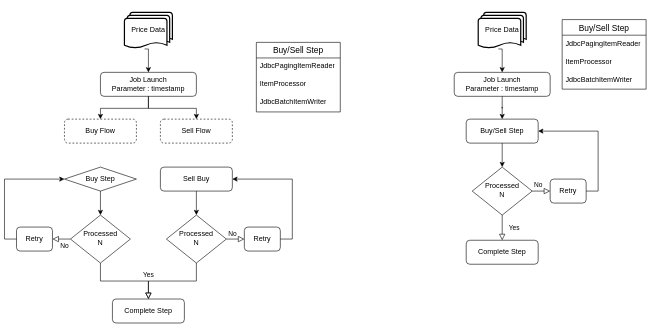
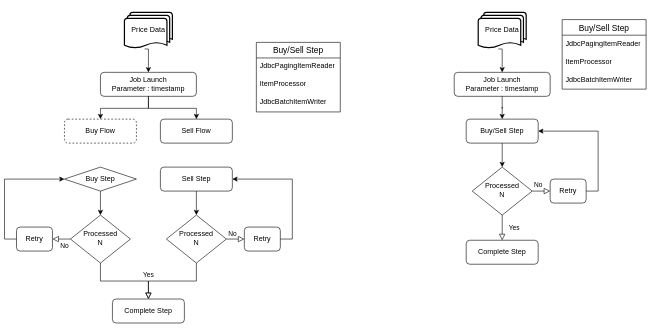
node "Sell Flow": style dashed -> solid
node "Sell Buy": label "Sell Buy" -> "Sell Step"
